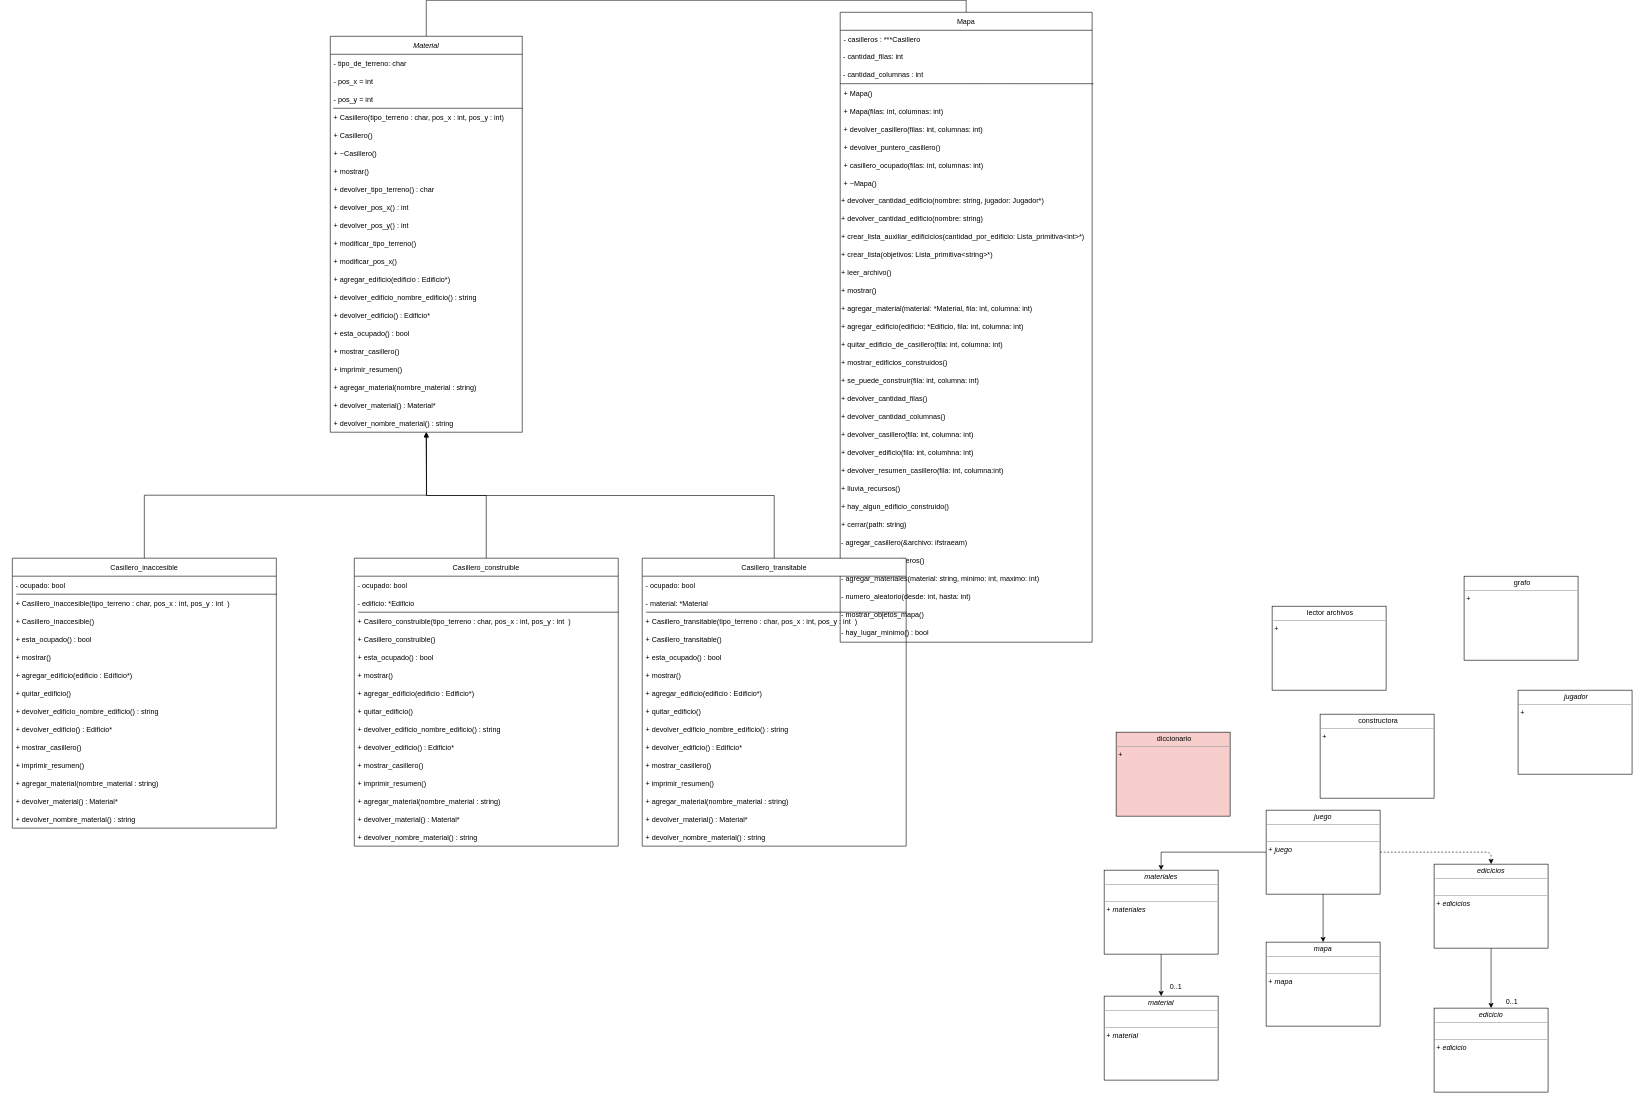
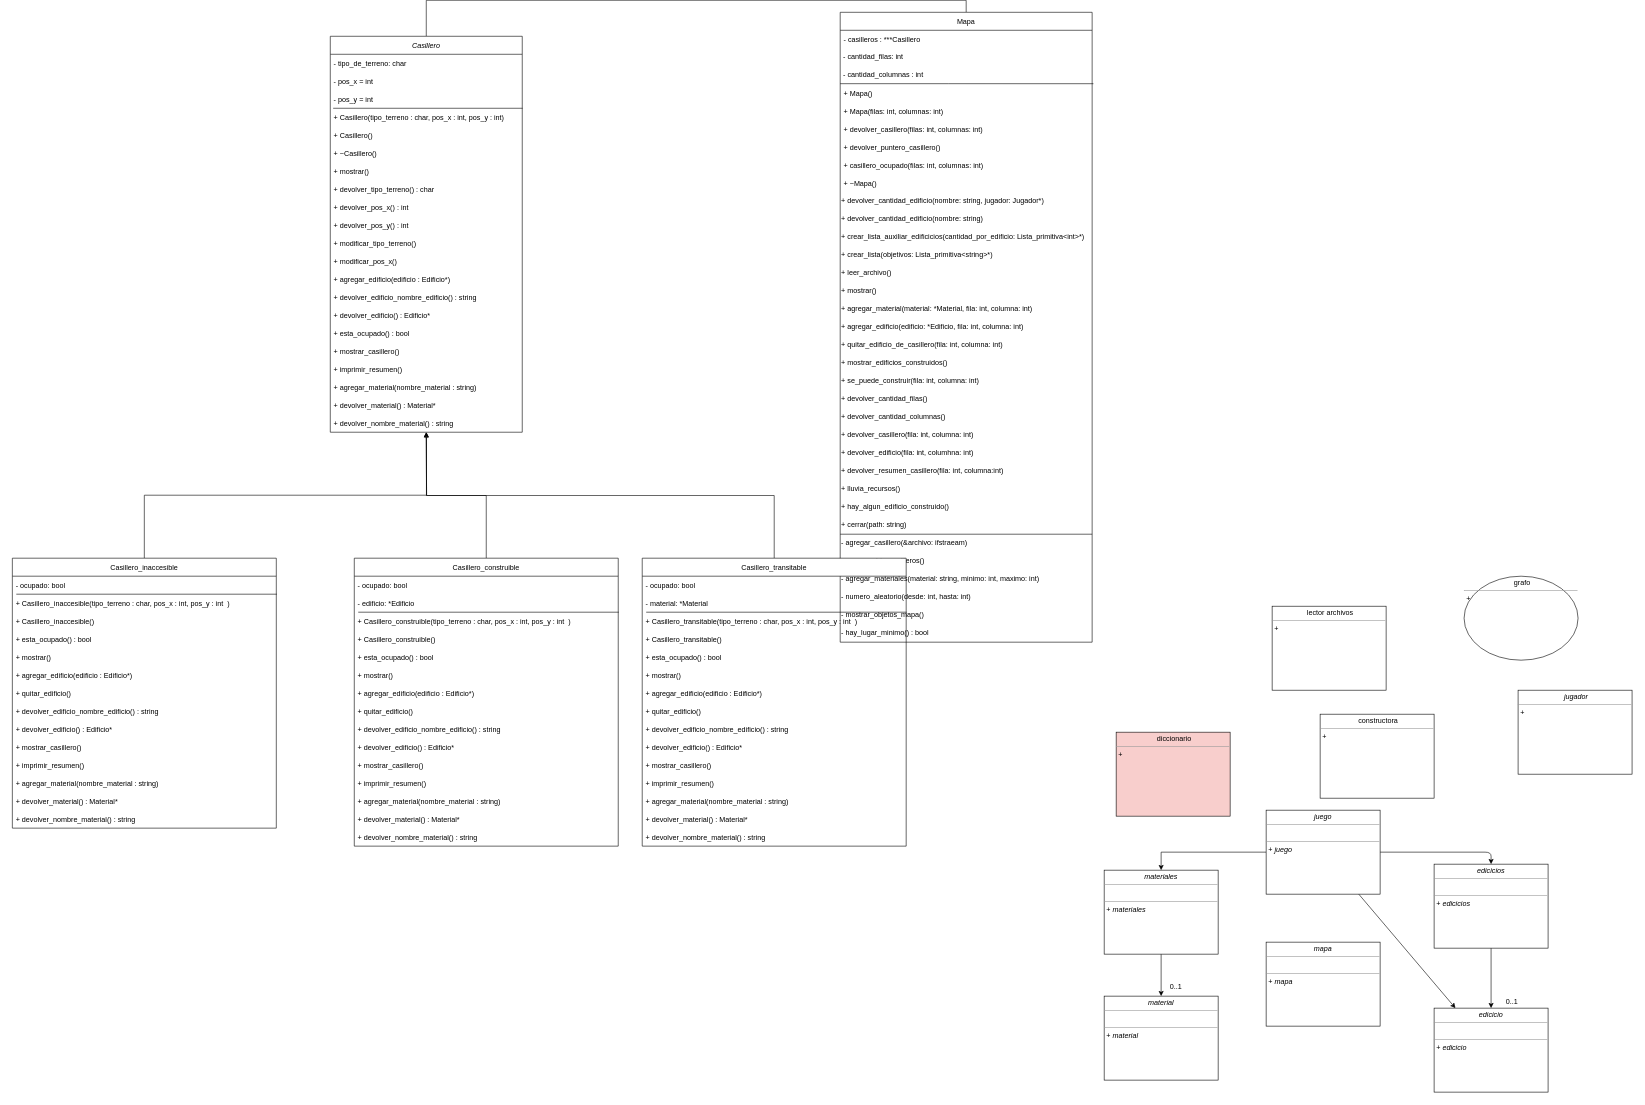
node "Material": label "Material" -> "Casillero"
edge "+ cerrar(path: string)" -- "- agregar_casillero(&archivo: ifstraeam)": added
node "grafo +": shape rectangle -> ellipse
edge "juego + juego" -> "edicicios + edicicios": style dashed -> solid
edge "juego + juego" -> "mapa + mapa": now "juego + juego" -> "edicicio + edicicio"
